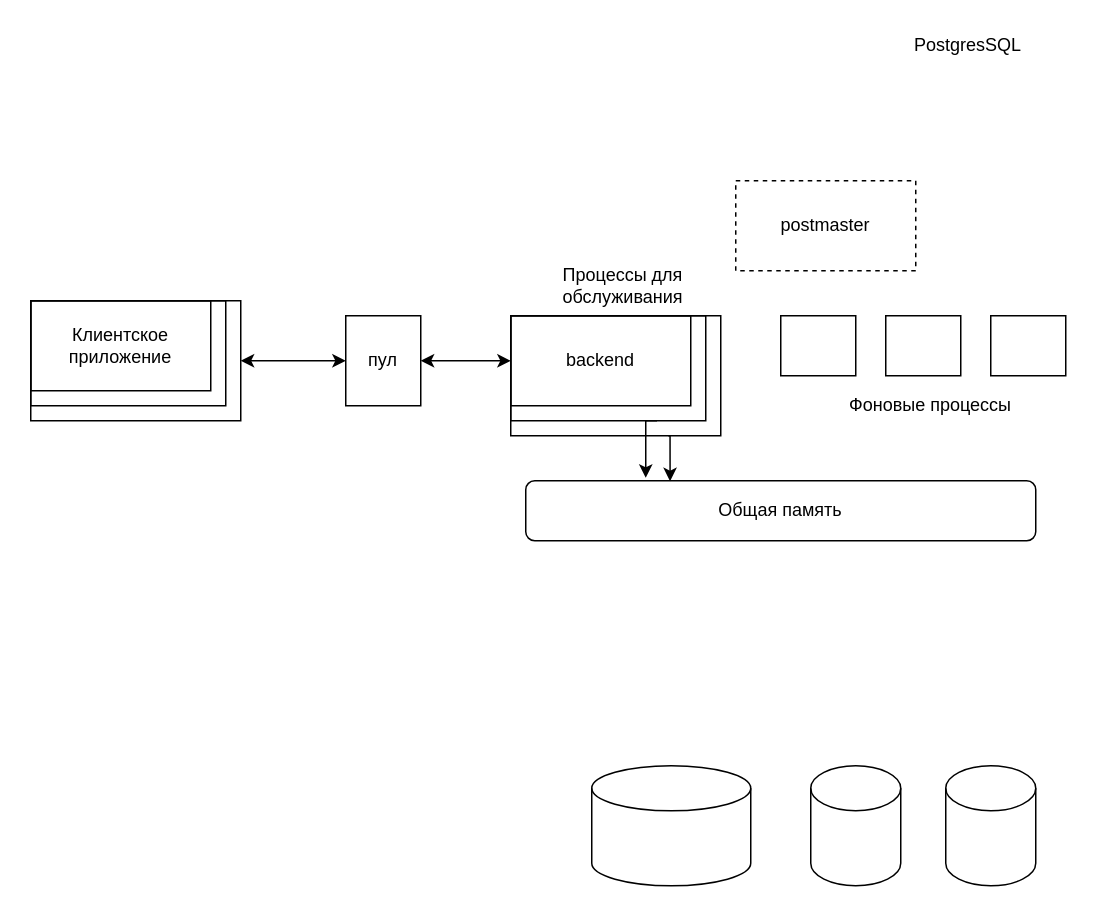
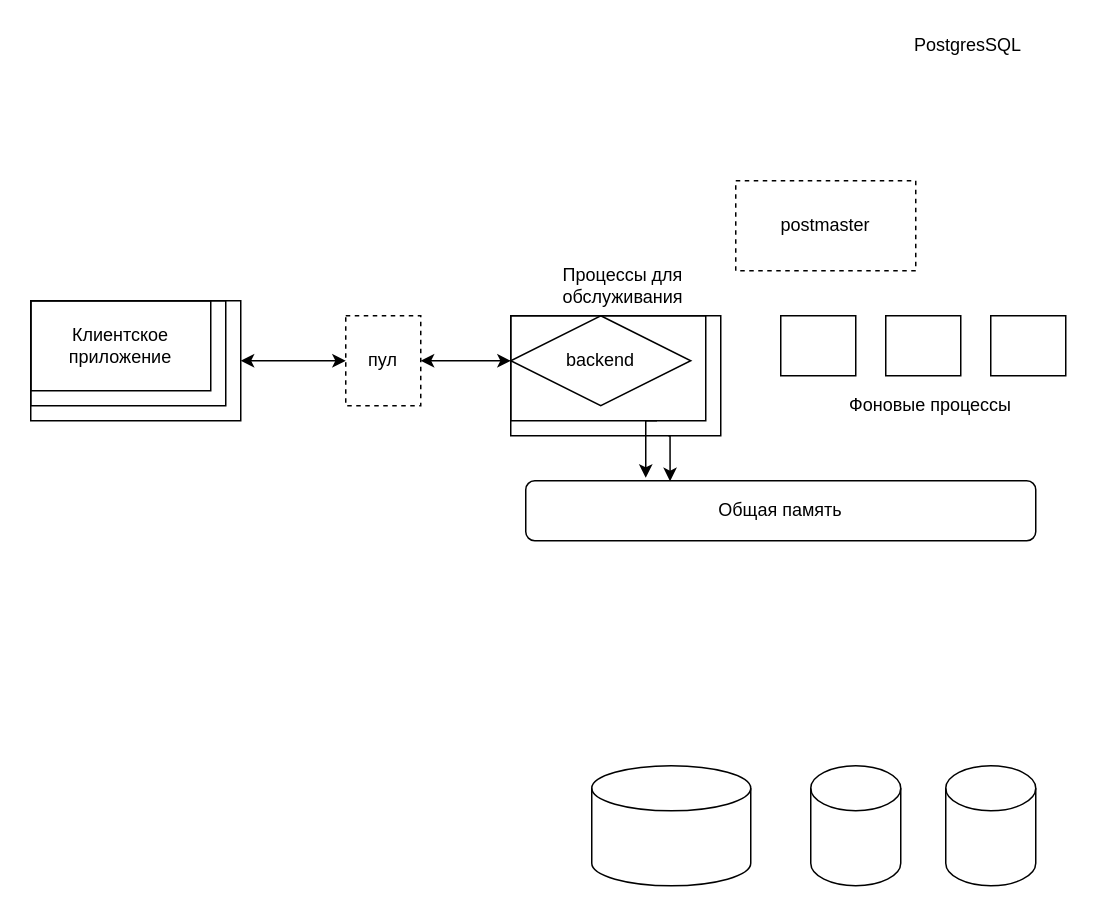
node "пул": style solid -> dashed
node "backend": shape rectangle -> diamond
